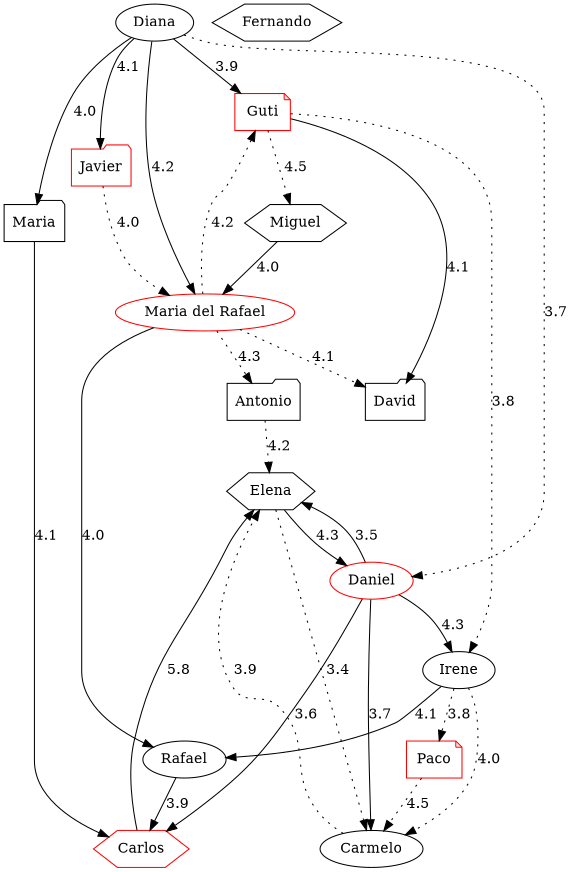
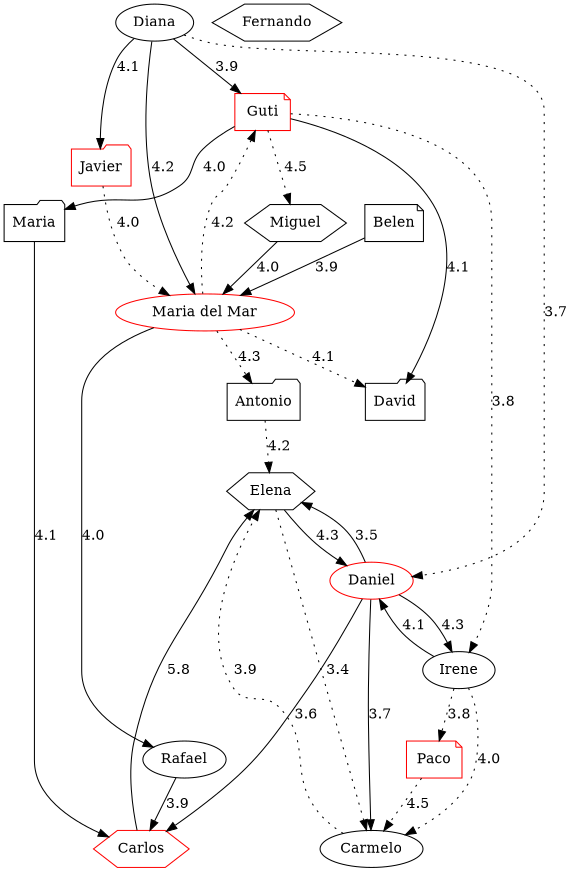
edge "Diana" -> "Maria": now "Guti" -> "Maria"
node "Belen": added
node "Maria del Rafael": label "Maria del Rafael" -> "Maria del Mar"
edge "Irene" -> "Rafael": now "Irene" -> "Daniel"
